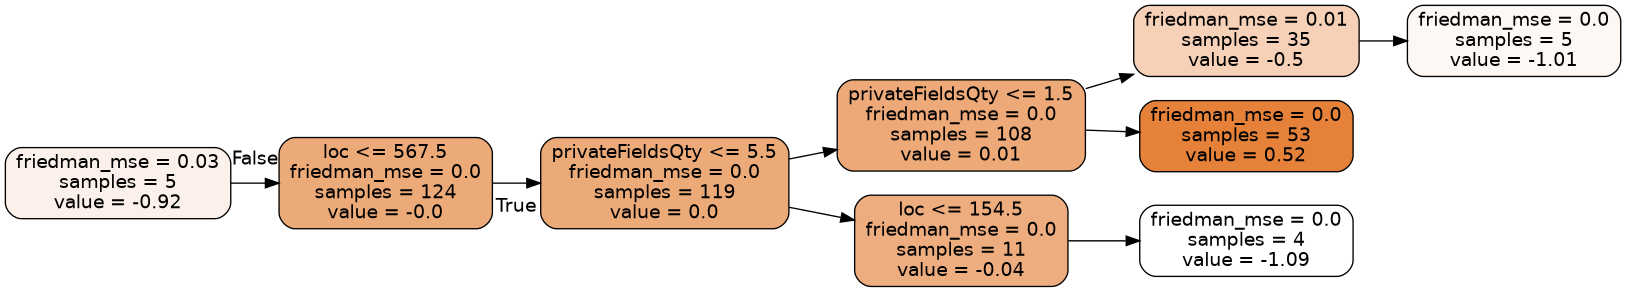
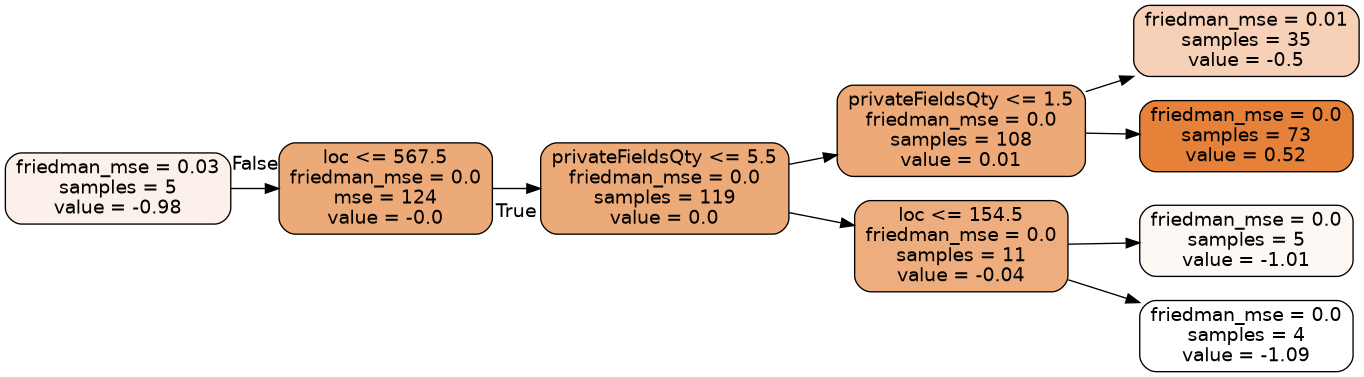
edge "friedman_mse = 0.01 samples = 35 value = -0.5" -> "friedman_mse = 0.0 samples = 5 value = -1.01": now "loc <= 154.5 friedman_mse = 0.0 samples = 11 value = -0.04" -> "friedman_mse = 0.0 samples = 5 value = -1.01"
node "friedman_mse = 0.0 samples = 53 value = 0.52": label "friedman_mse = 0.0 samples = 53 value = 0.52" -> "friedman_mse = 0.0 samples = 73 value = 0.52"
node "friedman_mse = 0.03 samples = 5 value = -0.92": label "friedman_mse = 0.03 samples = 5 value = -0.92" -> "friedman_mse = 0.03 samples = 5 value = -0.98"
node "loc <= 567.5 friedman_mse = 0.0 samples = 124 value = -0.0": label "loc <= 567.5 friedman_mse = 0.0 samples = 124 value = -0.0" -> "loc <= 567.5 friedman_mse = 0.0 mse = 124 value = -0.0"
